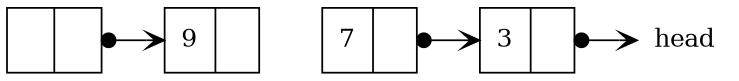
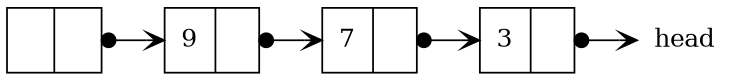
edge "9" -- "7": added
